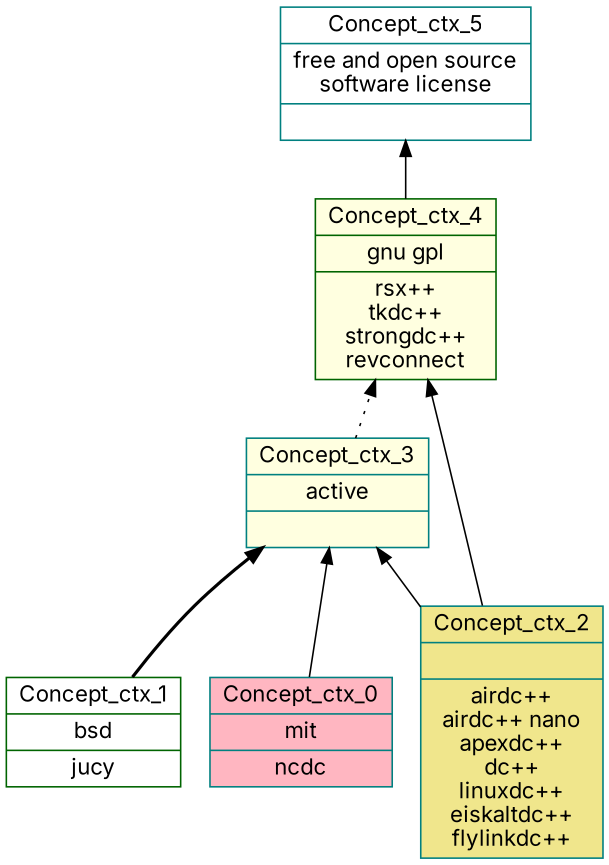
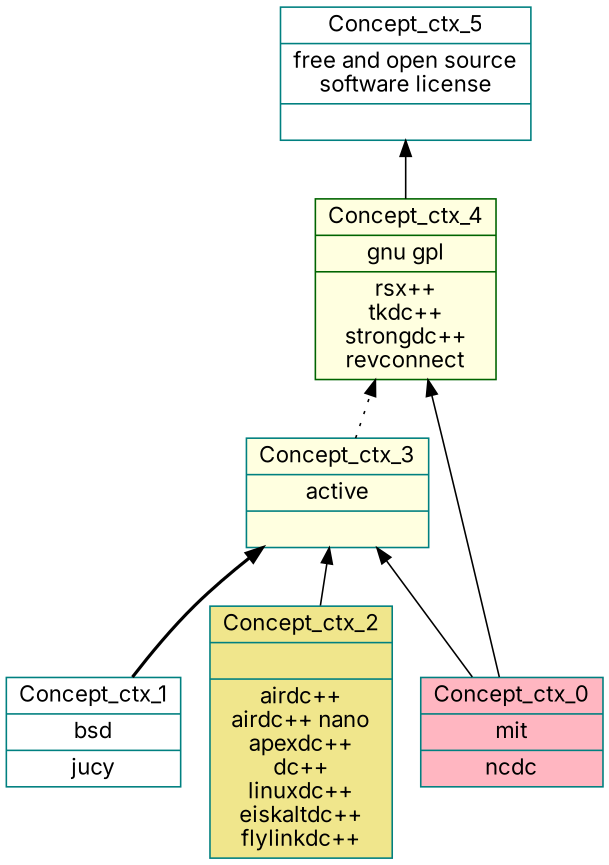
edge "Concept_ctx_2" -> "Concept_ctx_4": now "Concept_ctx_0" -> "Concept_ctx_4"
node "Concept_ctx_1": color darkgreen -> teal
